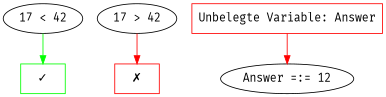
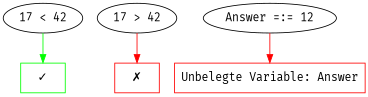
edge "Unbelegte Variable: Answer" -> "Answer =:= 12": reversed
